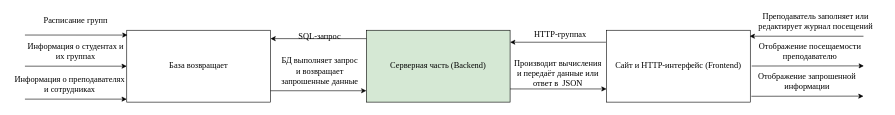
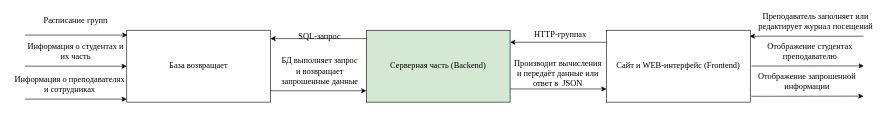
node "Информация о студентах и их группах": label "Информация о студентах и их группах" -> "Информация о студентах и их часть"
node "Отображение посещаемости преподавателю": label "Отображение посещаемости преподавателю" -> "Отображение студентах преподавателю"
node "Сайт и HTTP-интерфейс (Frontend)": label "Сайт и HTTP-интерфейс (Frontend)" -> "Сайт и WEB-интерфейс (Frontend)"
